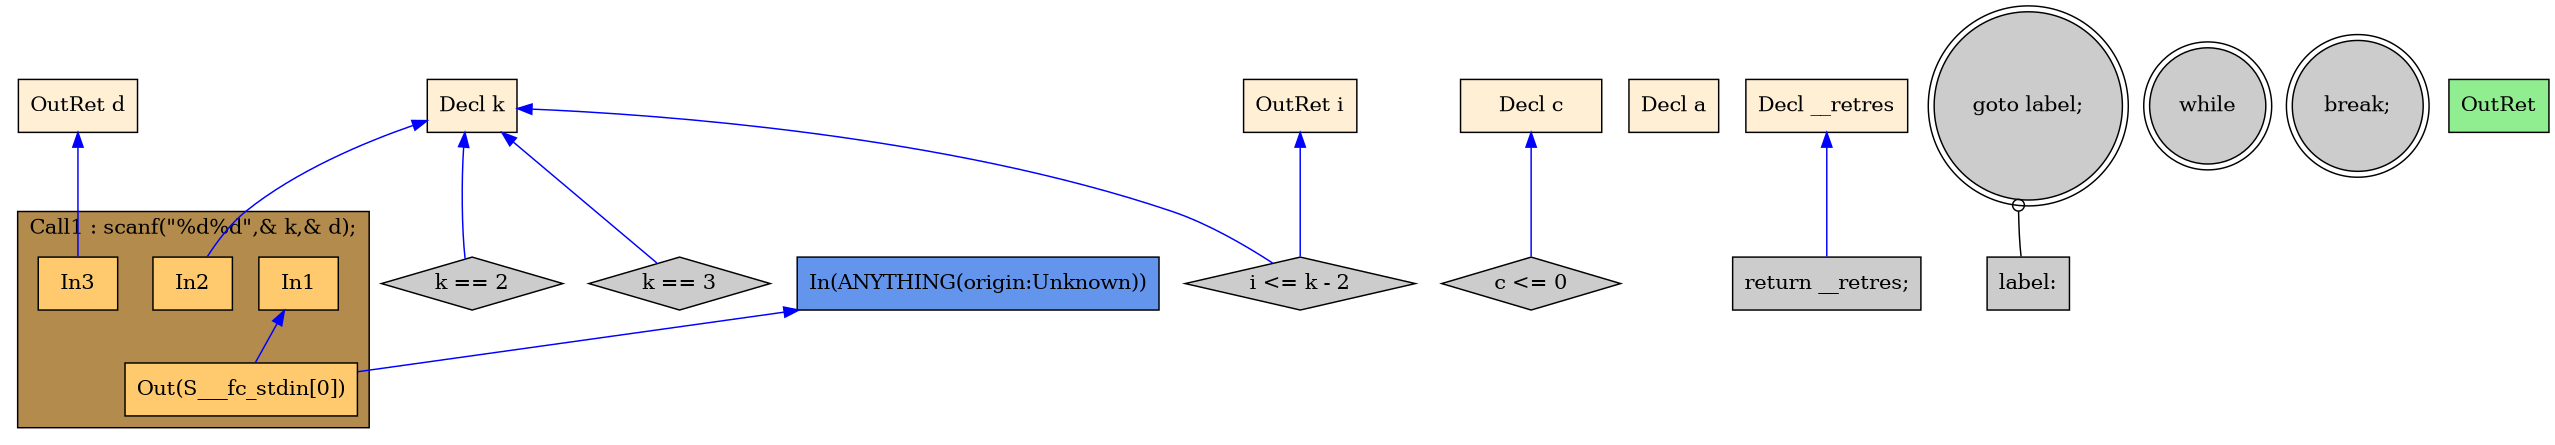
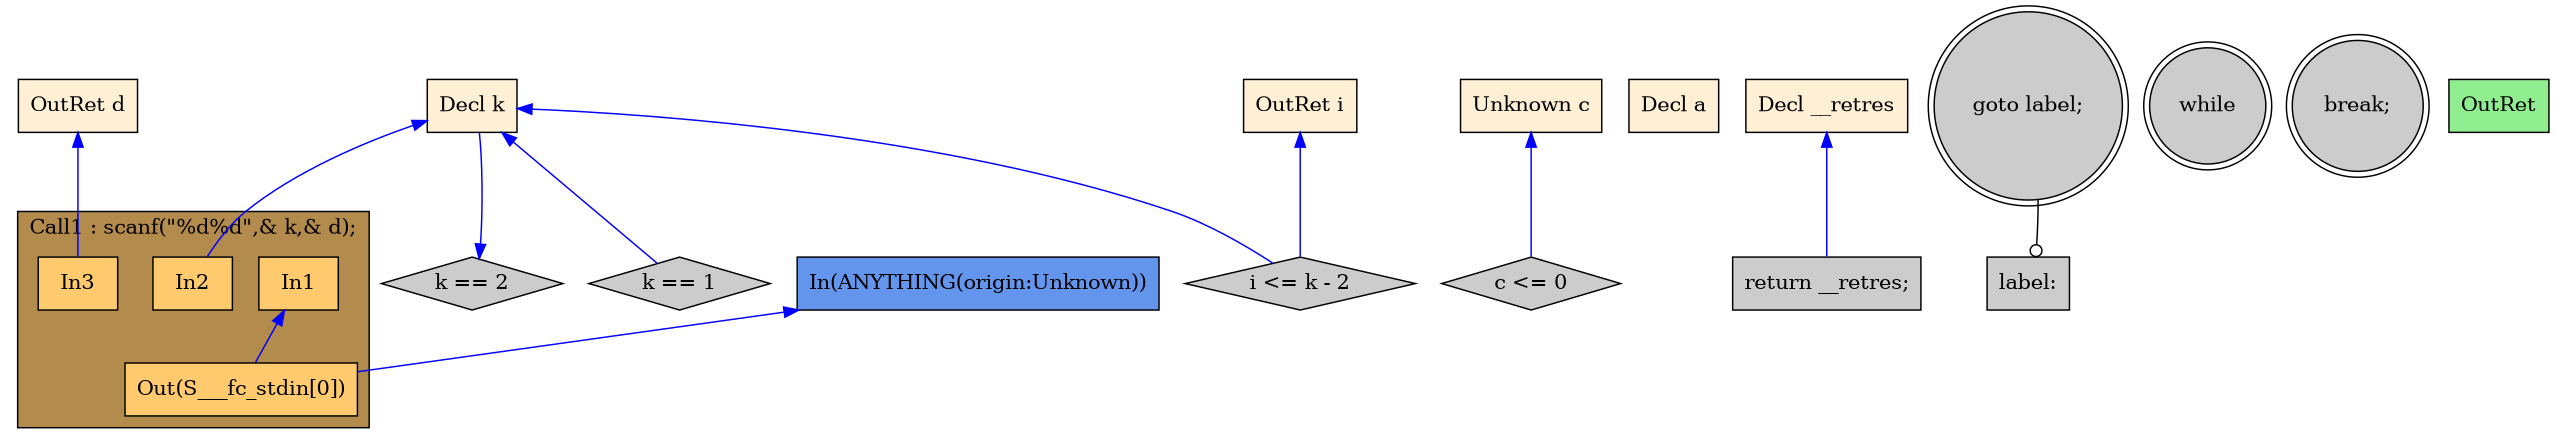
node "Decl c": label "Decl c" -> "Unknown c"
edge "k == 2" -> "Decl k": reversed
edge "label:" -> "goto label;": reversed
node "k == 3": label "k == 3" -> "k == 1"
